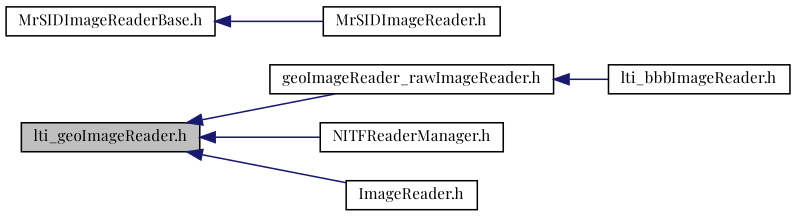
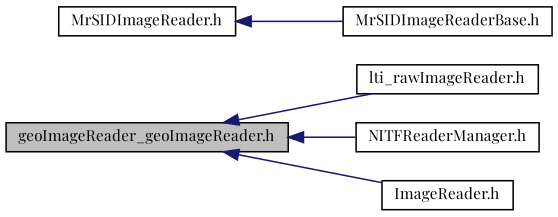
edge "MrSIDImageReader.h" -> "MrSIDImageReaderBase.h": reversed
node "geoImageReader_rawImageReader.h": label "geoImageReader_rawImageReader.h" -> "lti_rawImageReader.h"
node "lti_bbbImageReader.h": removed
node "lti_geoImageReader.h": label "lti_geoImageReader.h" -> "geoImageReader_geoImageReader.h"
